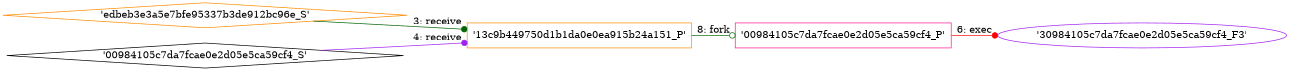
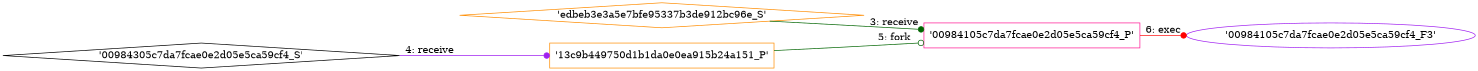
edge "'edbeb3e3a5e7bfe95337b3de912bc96e_S'" -> "'13c9b449750d1b1da0e0ea915b24a151_P'": now "'edbeb3e3a5e7bfe95337b3de912bc96e_S'" -> "'00984105c7da7fcae0e2d05e5ca59cf4_P'"
edge "'13c9b449750d1b1da0e0ea915b24a151_P'" -> "'00984105c7da7fcae0e2d05e5ca59cf4_P'": label "8: fork" -> "5: fork"
node "'30984105c7da7fcae0e2d05e5ca59cf4_F3'": label "'30984105c7da7fcae0e2d05e5ca59cf4_F3'" -> "'00984105c7da7fcae0e2d05e5ca59cf4_F3'"
node "'00984105c7da7fcae0e2d05e5ca59cf4_S'": label "'00984105c7da7fcae0e2d05e5ca59cf4_S'" -> "'00984305c7da7fcae0e2d05e5ca59cf4_S'"
